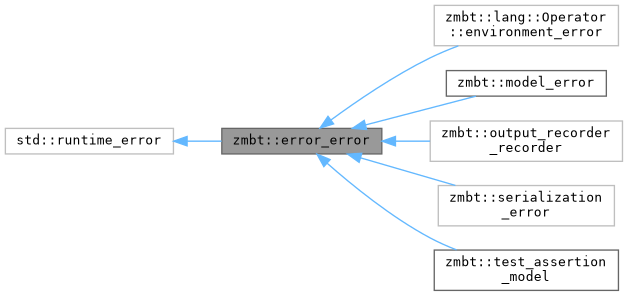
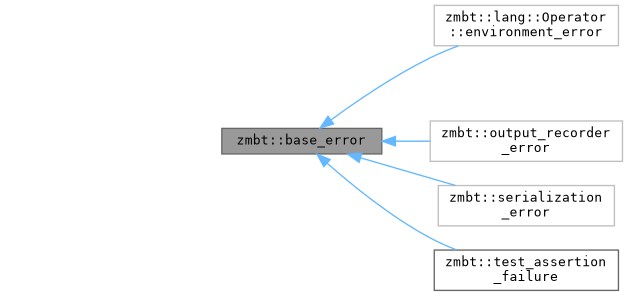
node "zmbt::model_error": removed
node "std::runtime_error": removed
node "zmbt::error_error": label "zmbt::error_error" -> "zmbt::base_error"
node "zmbt::output_recorder _recorder": label "zmbt::output_recorder _recorder" -> "zmbt::output_recorder _error"
node "zmbt::test_assertion _model": label "zmbt::test_assertion _model" -> "zmbt::test_assertion _failure"
